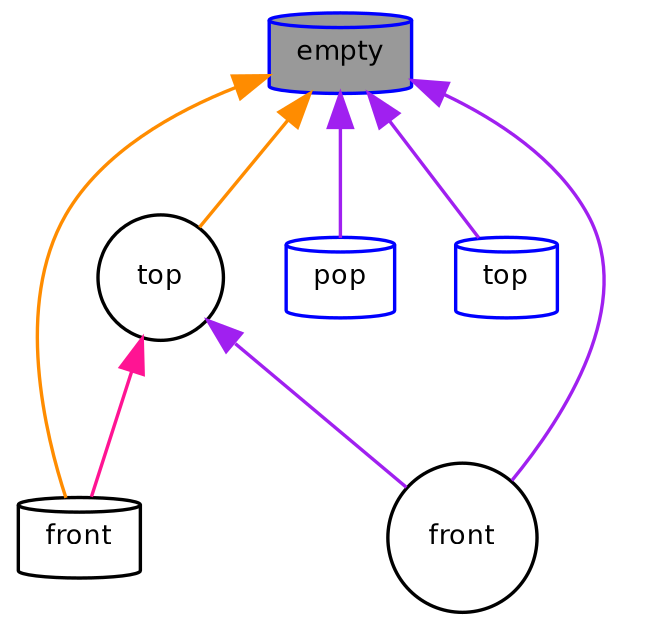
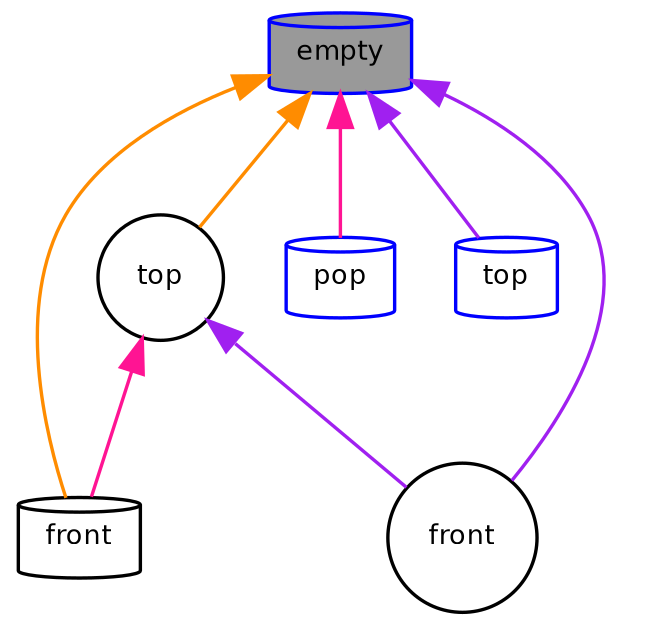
edge "pop" -> "empty": color purple -> deeppink
